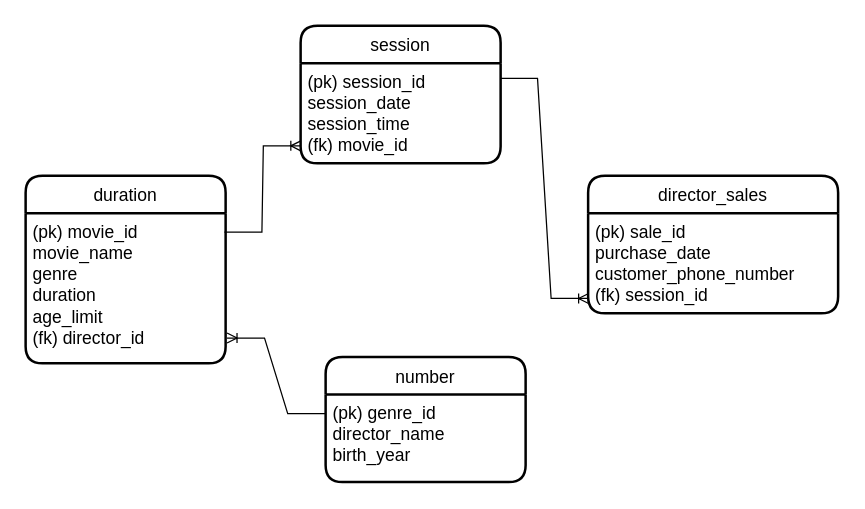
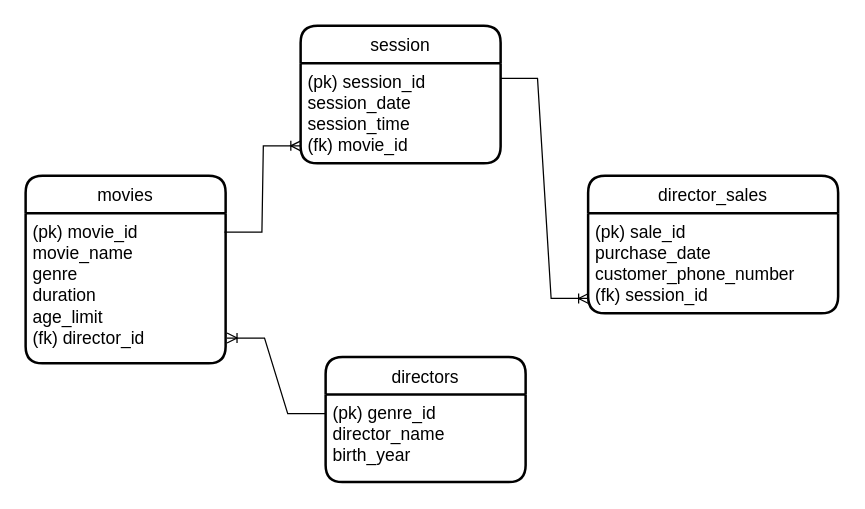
node "duration": label "duration" -> "movies"
node "number": label "number" -> "directors"
